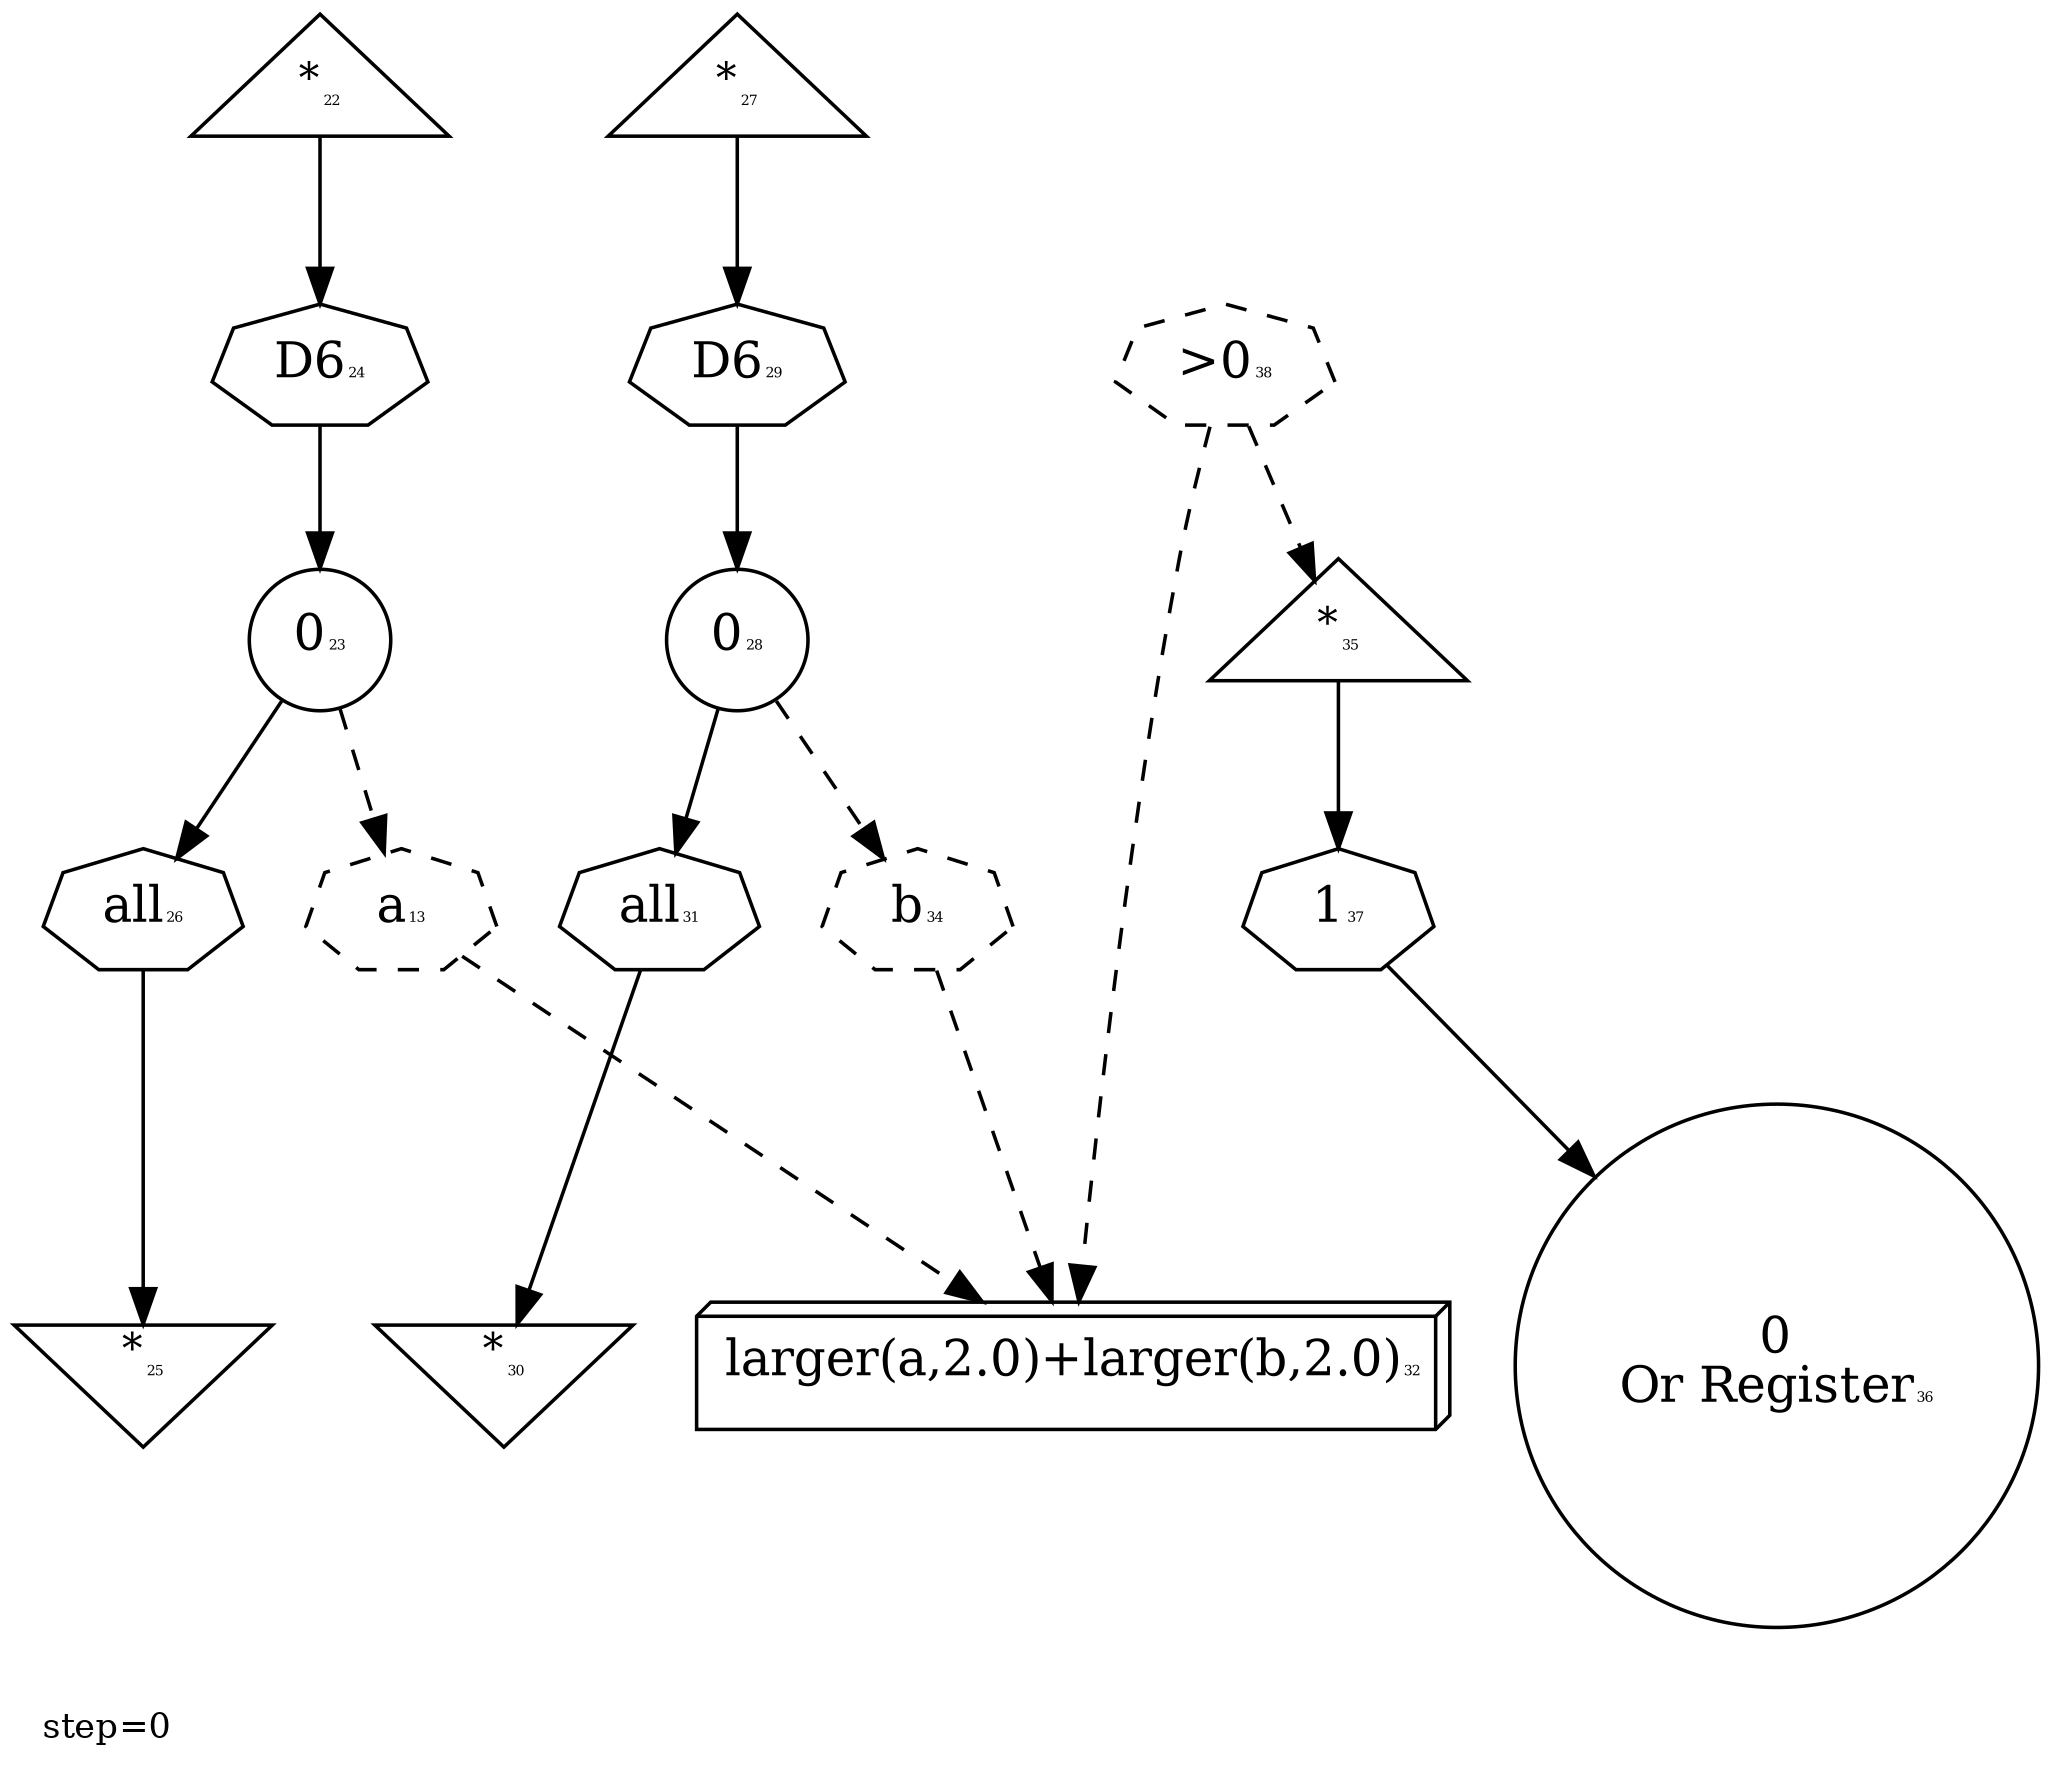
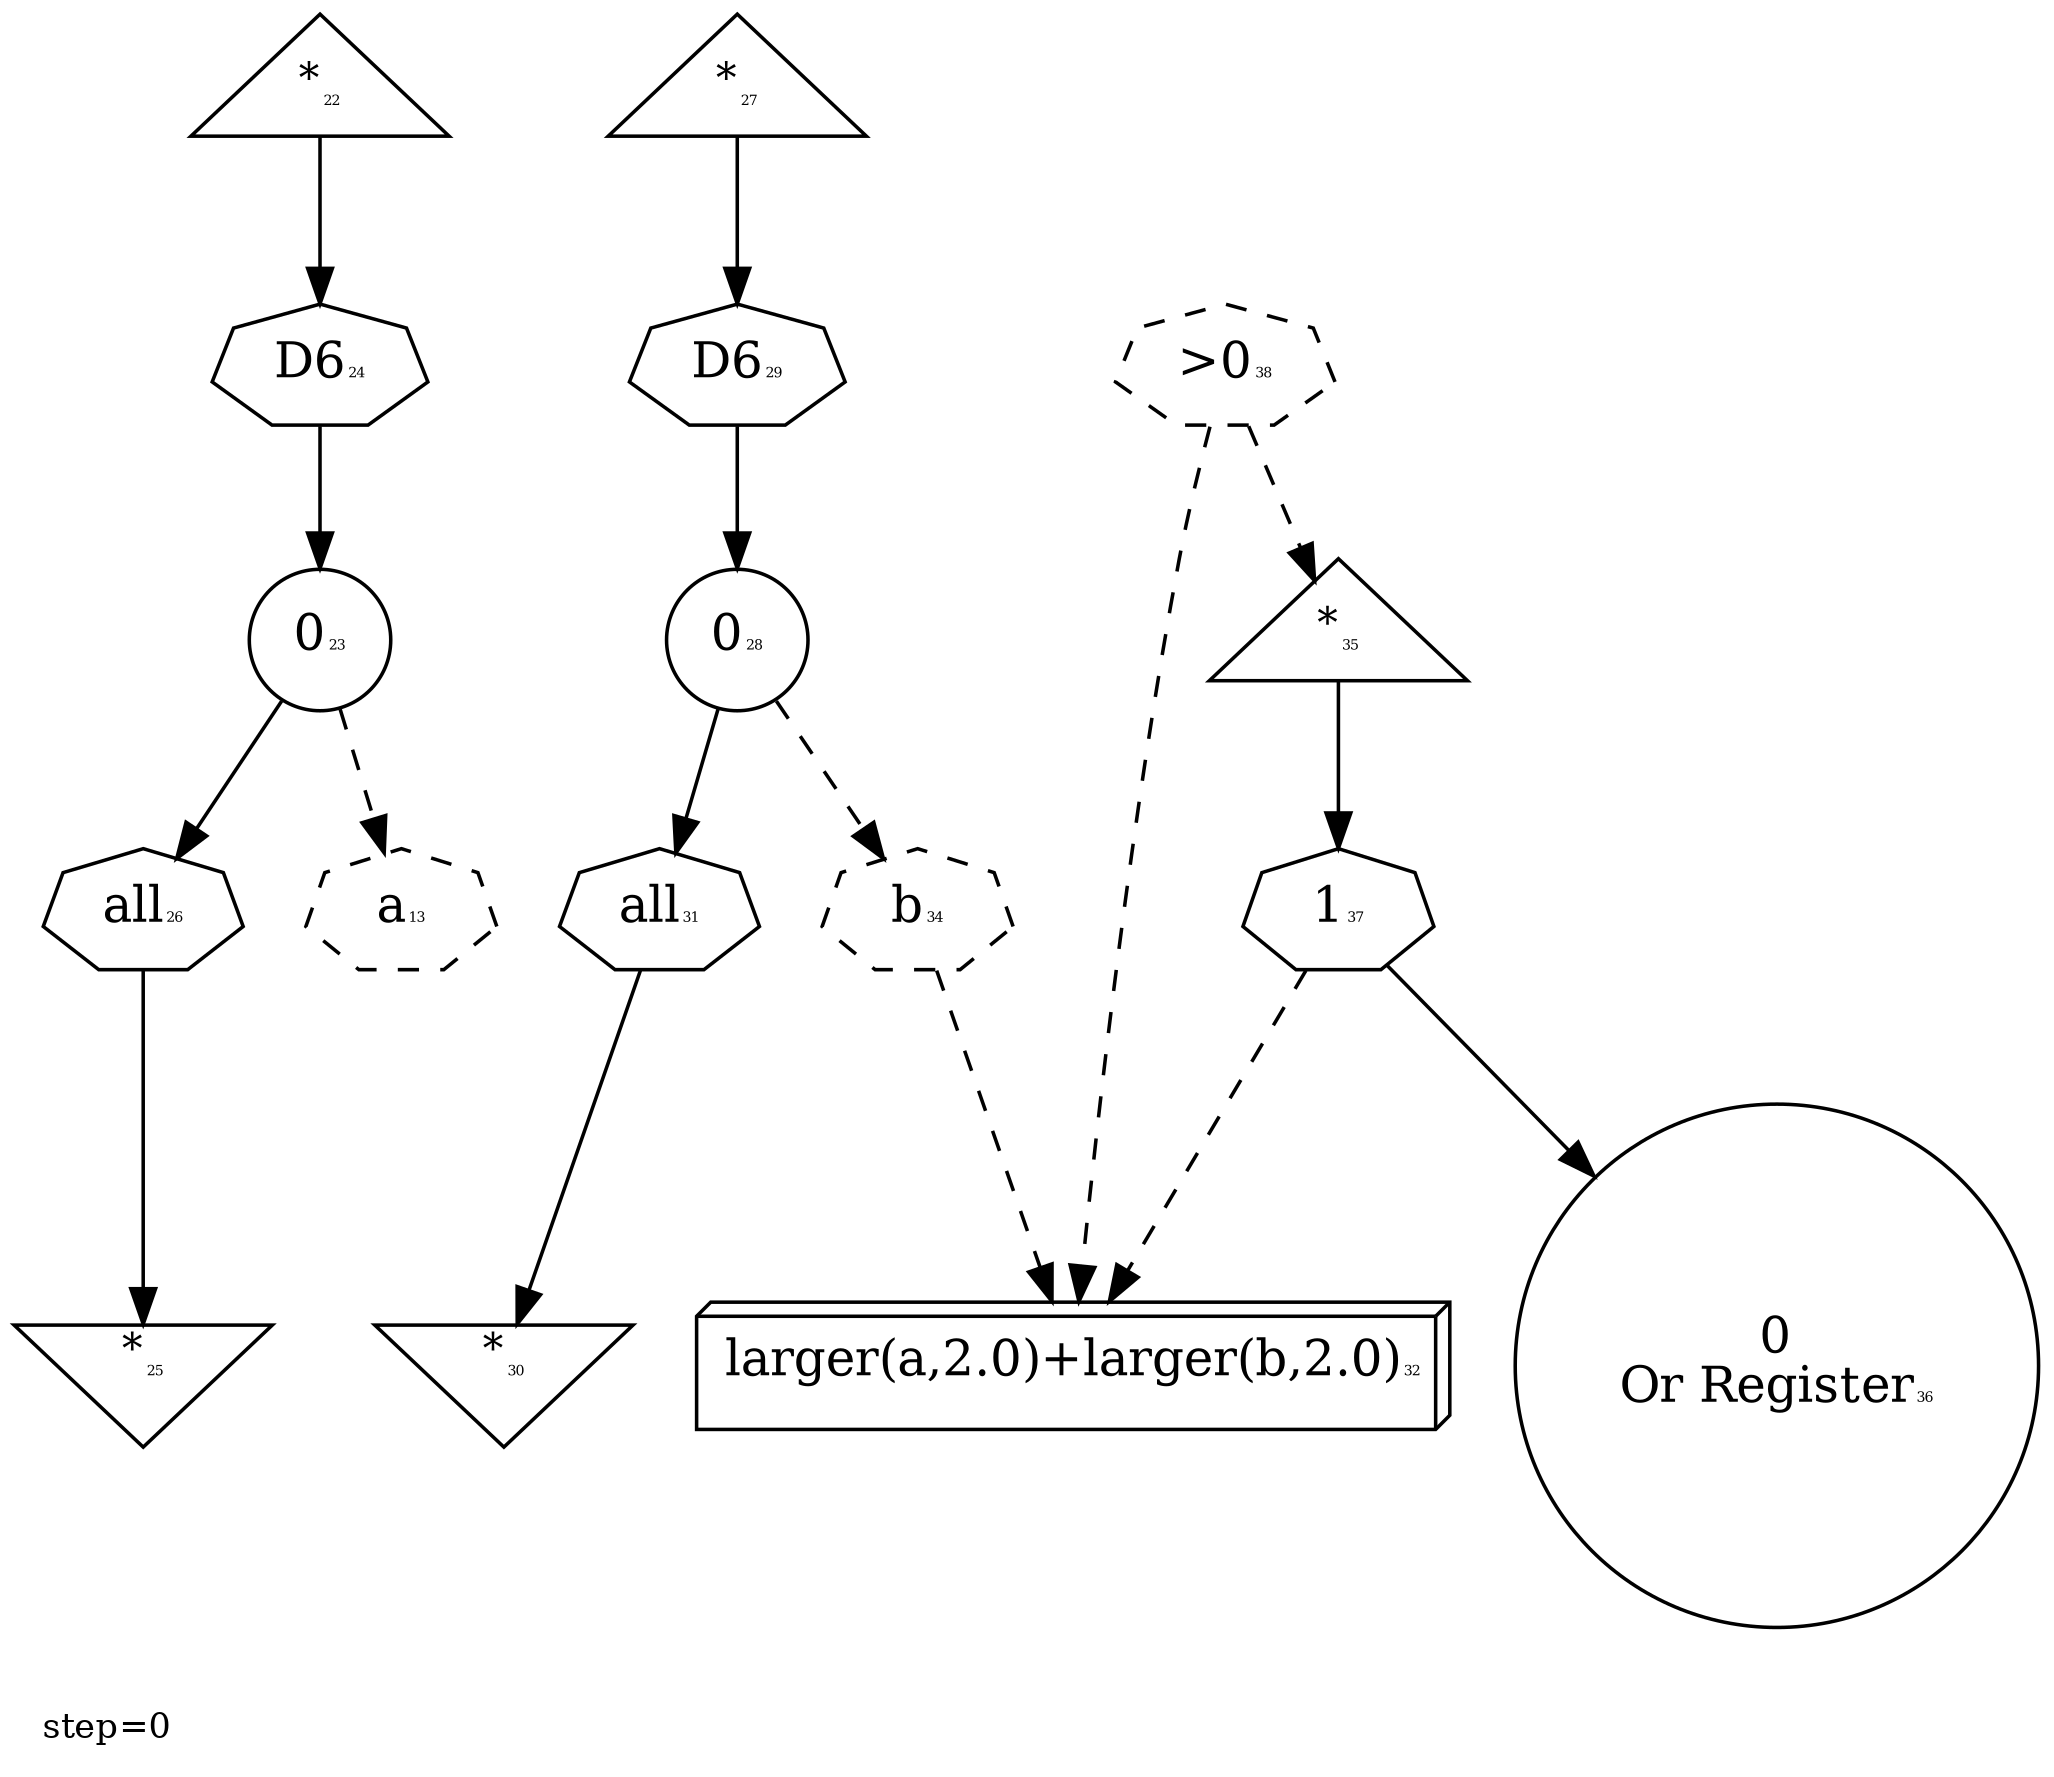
edge "a" -> "larger(a,2.0)+larger(b,2.0)": now "1" -> "larger(a,2.0)+larger(b,2.0)"
